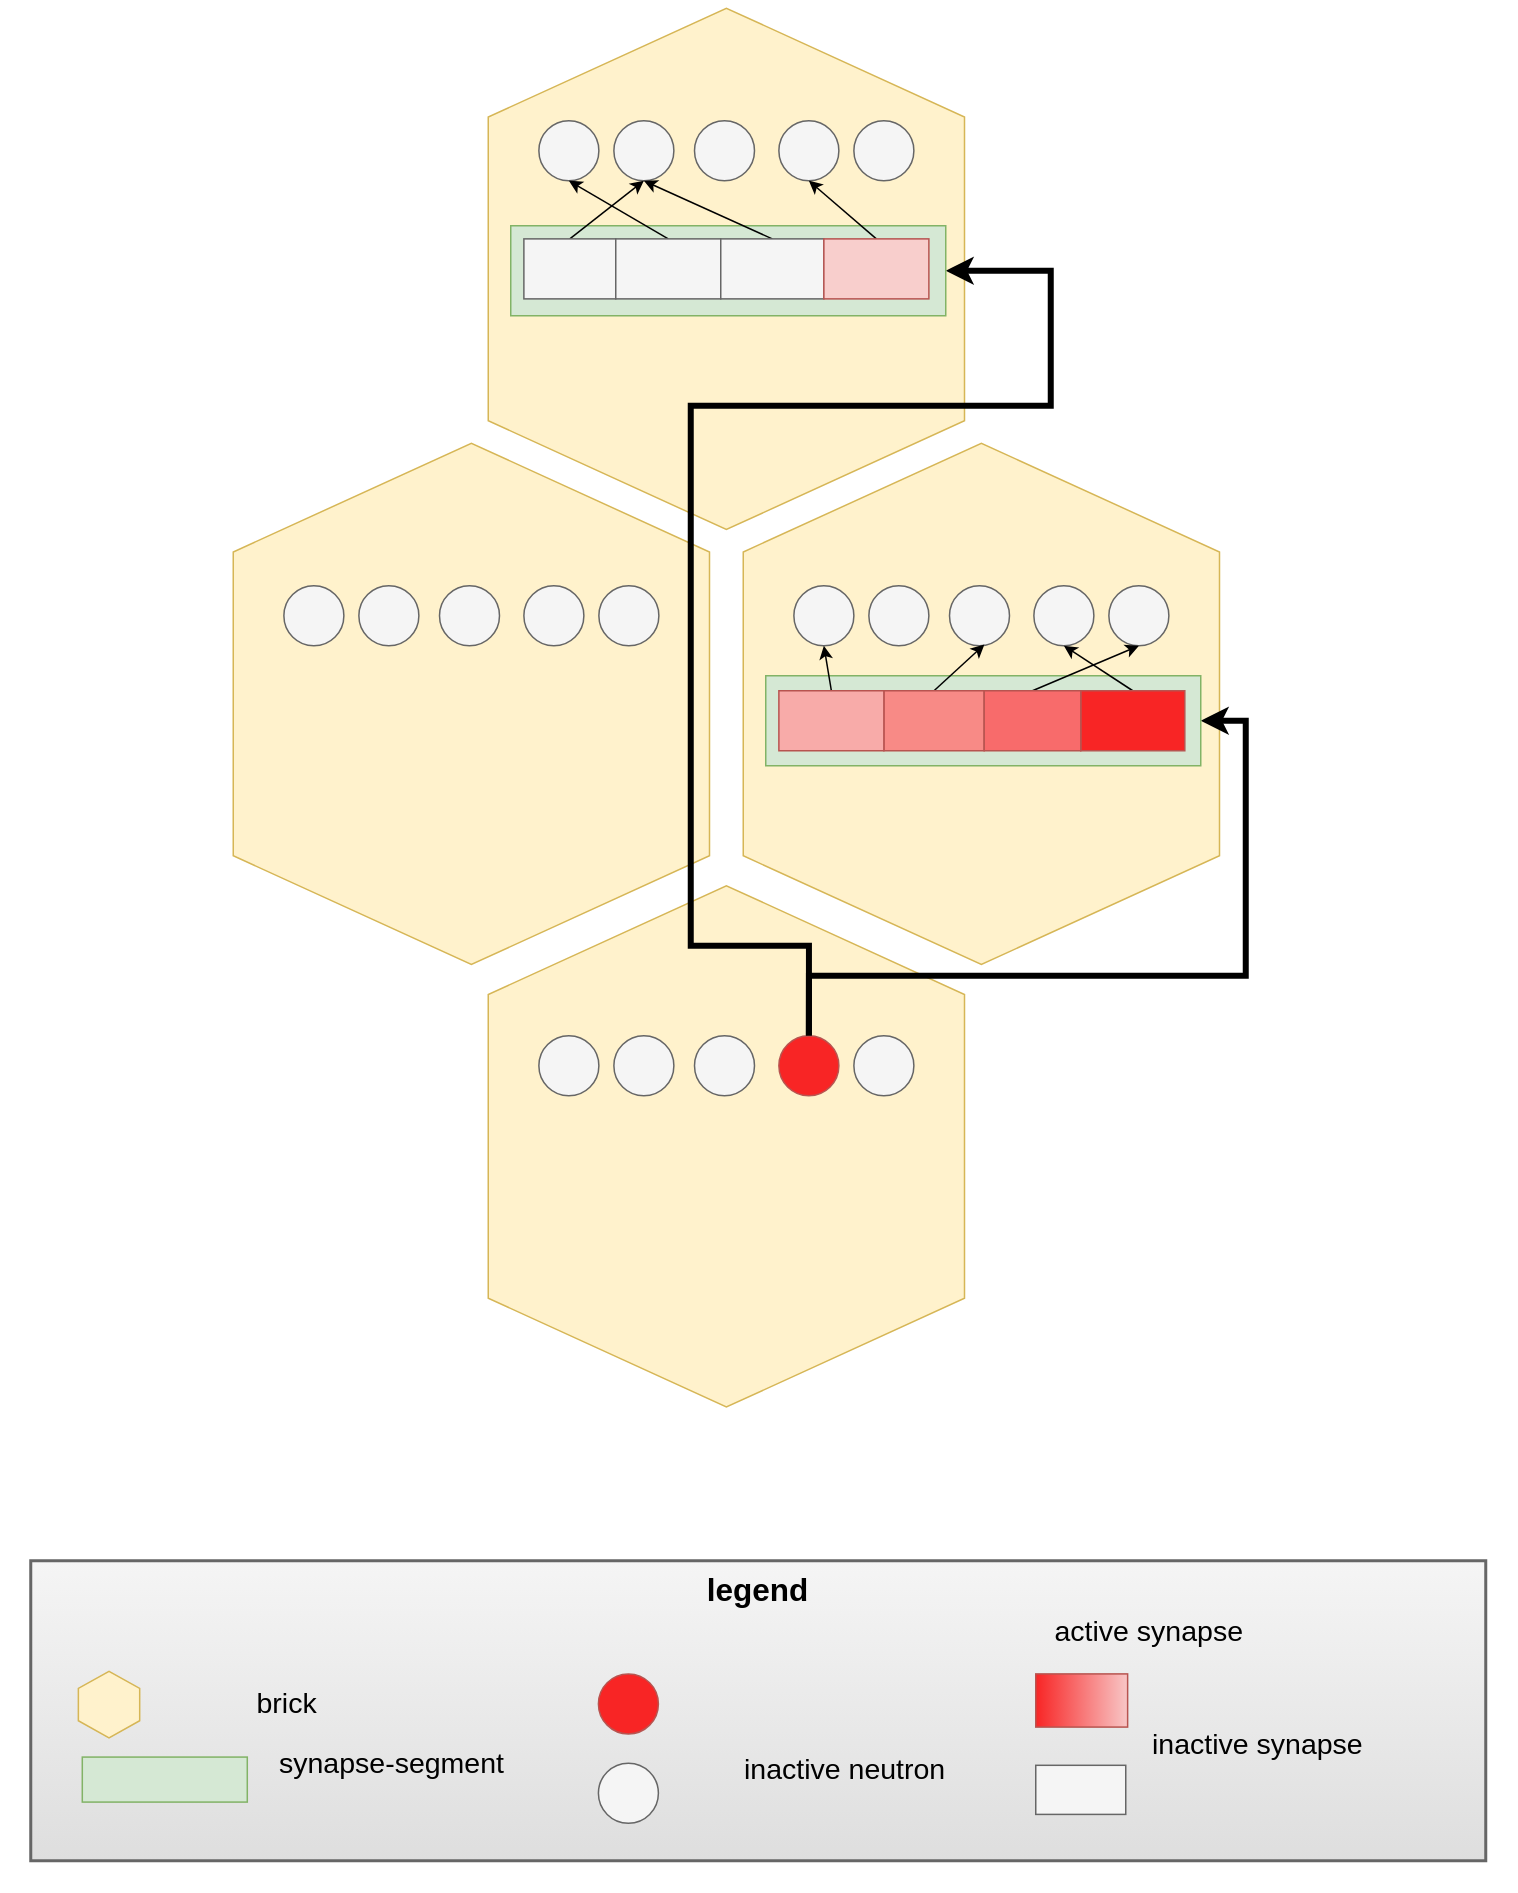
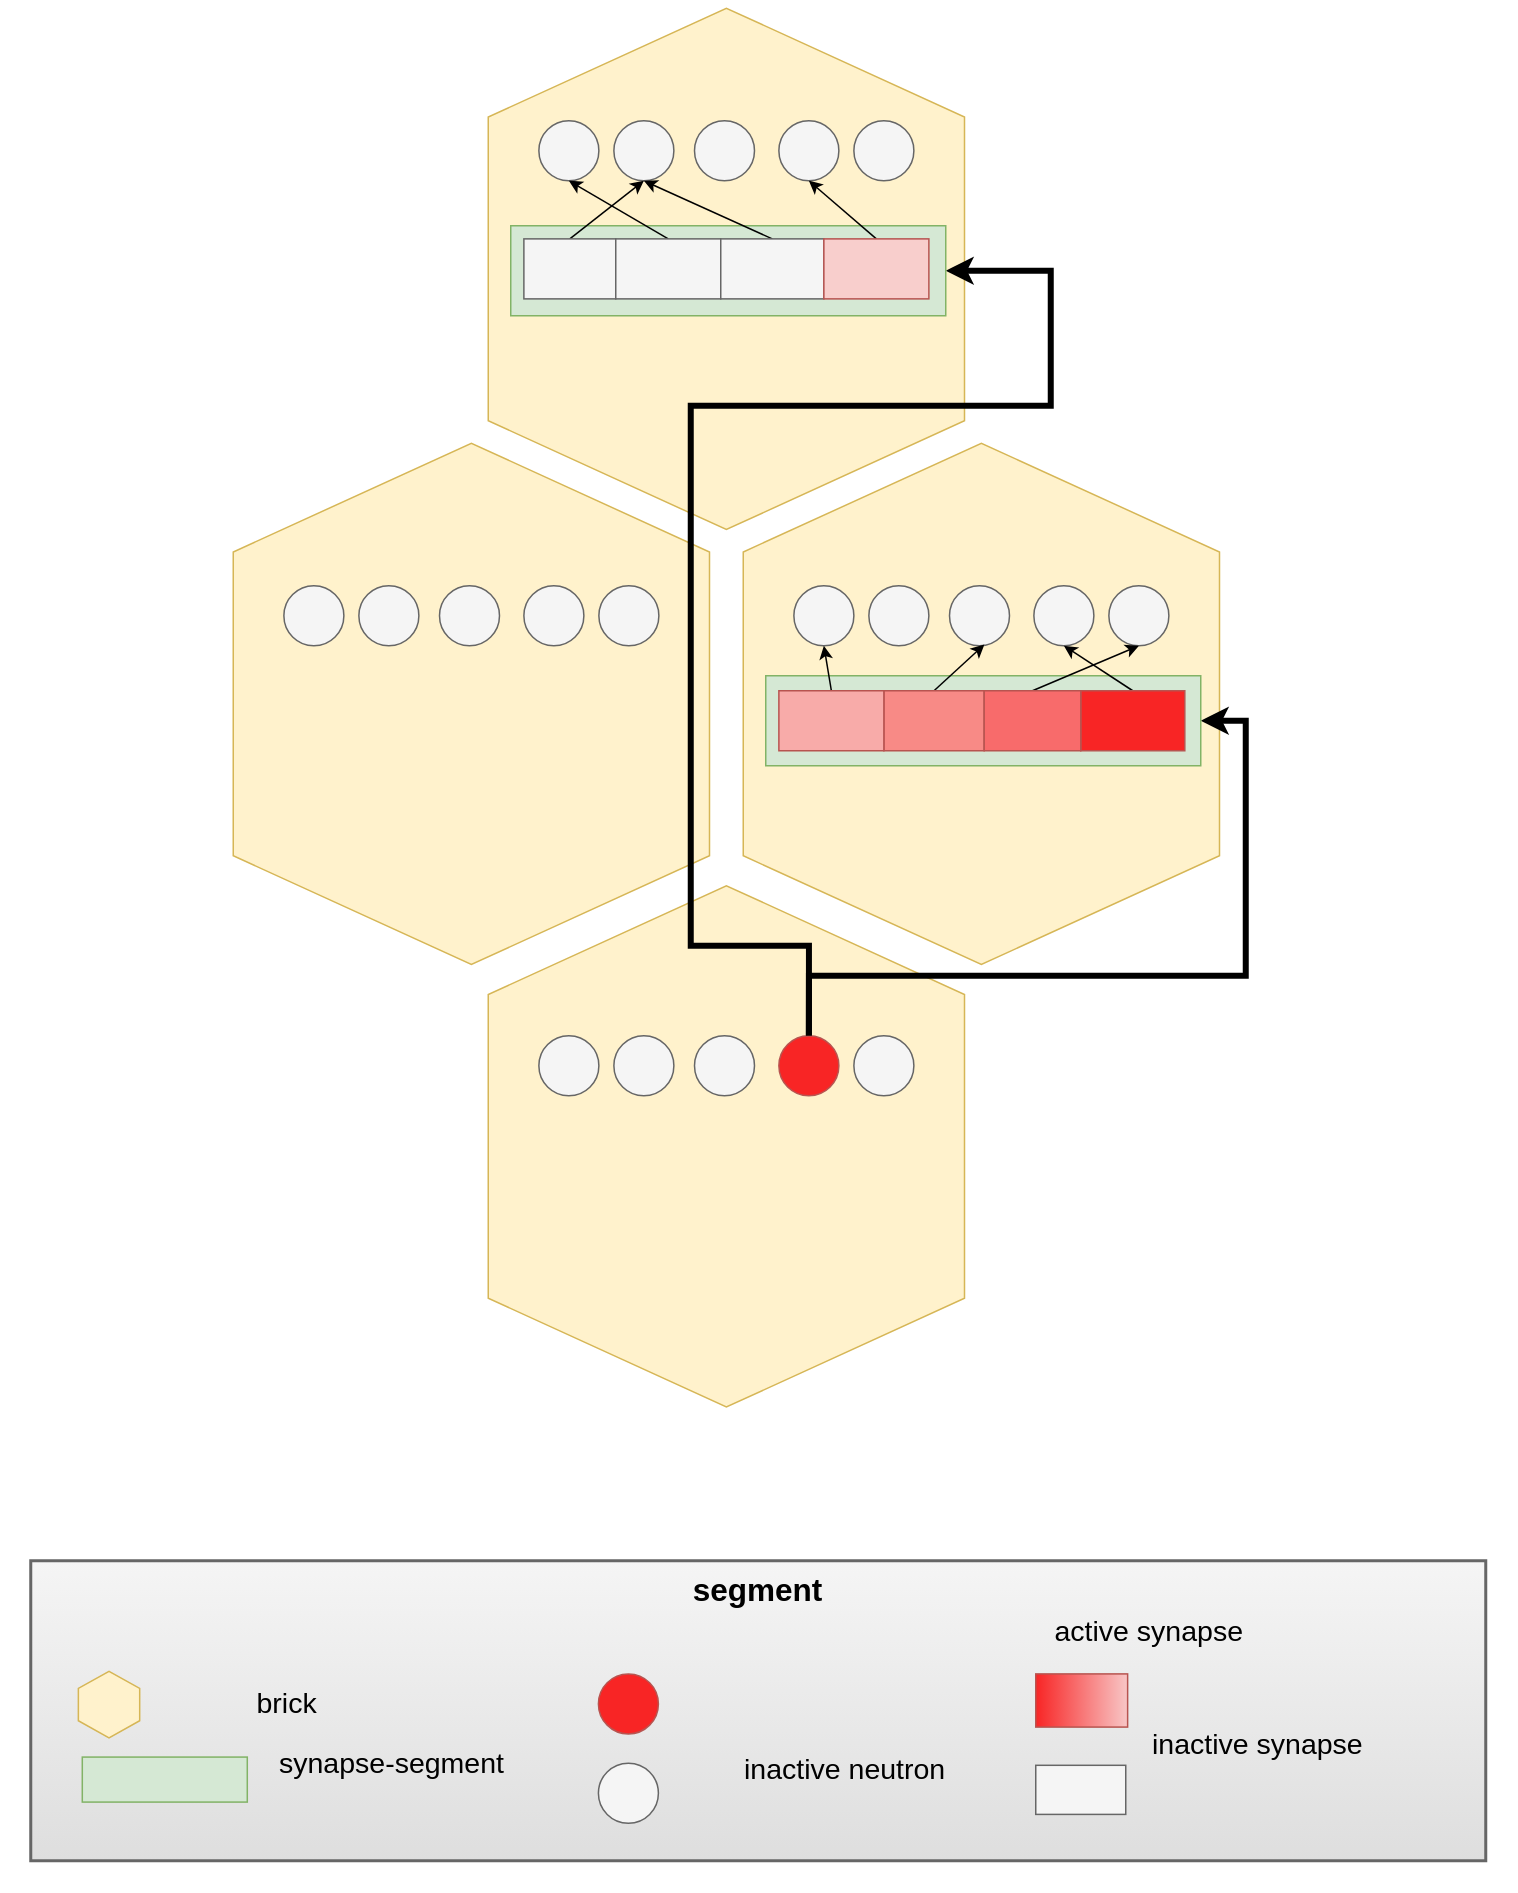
node "legend": label "legend" -> "segment"
